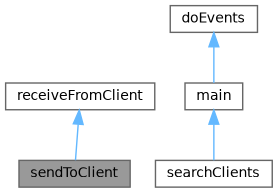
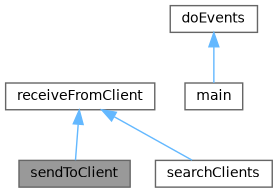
edge "searchClients" -> "main": now "searchClients" -> "receiveFromClient"
